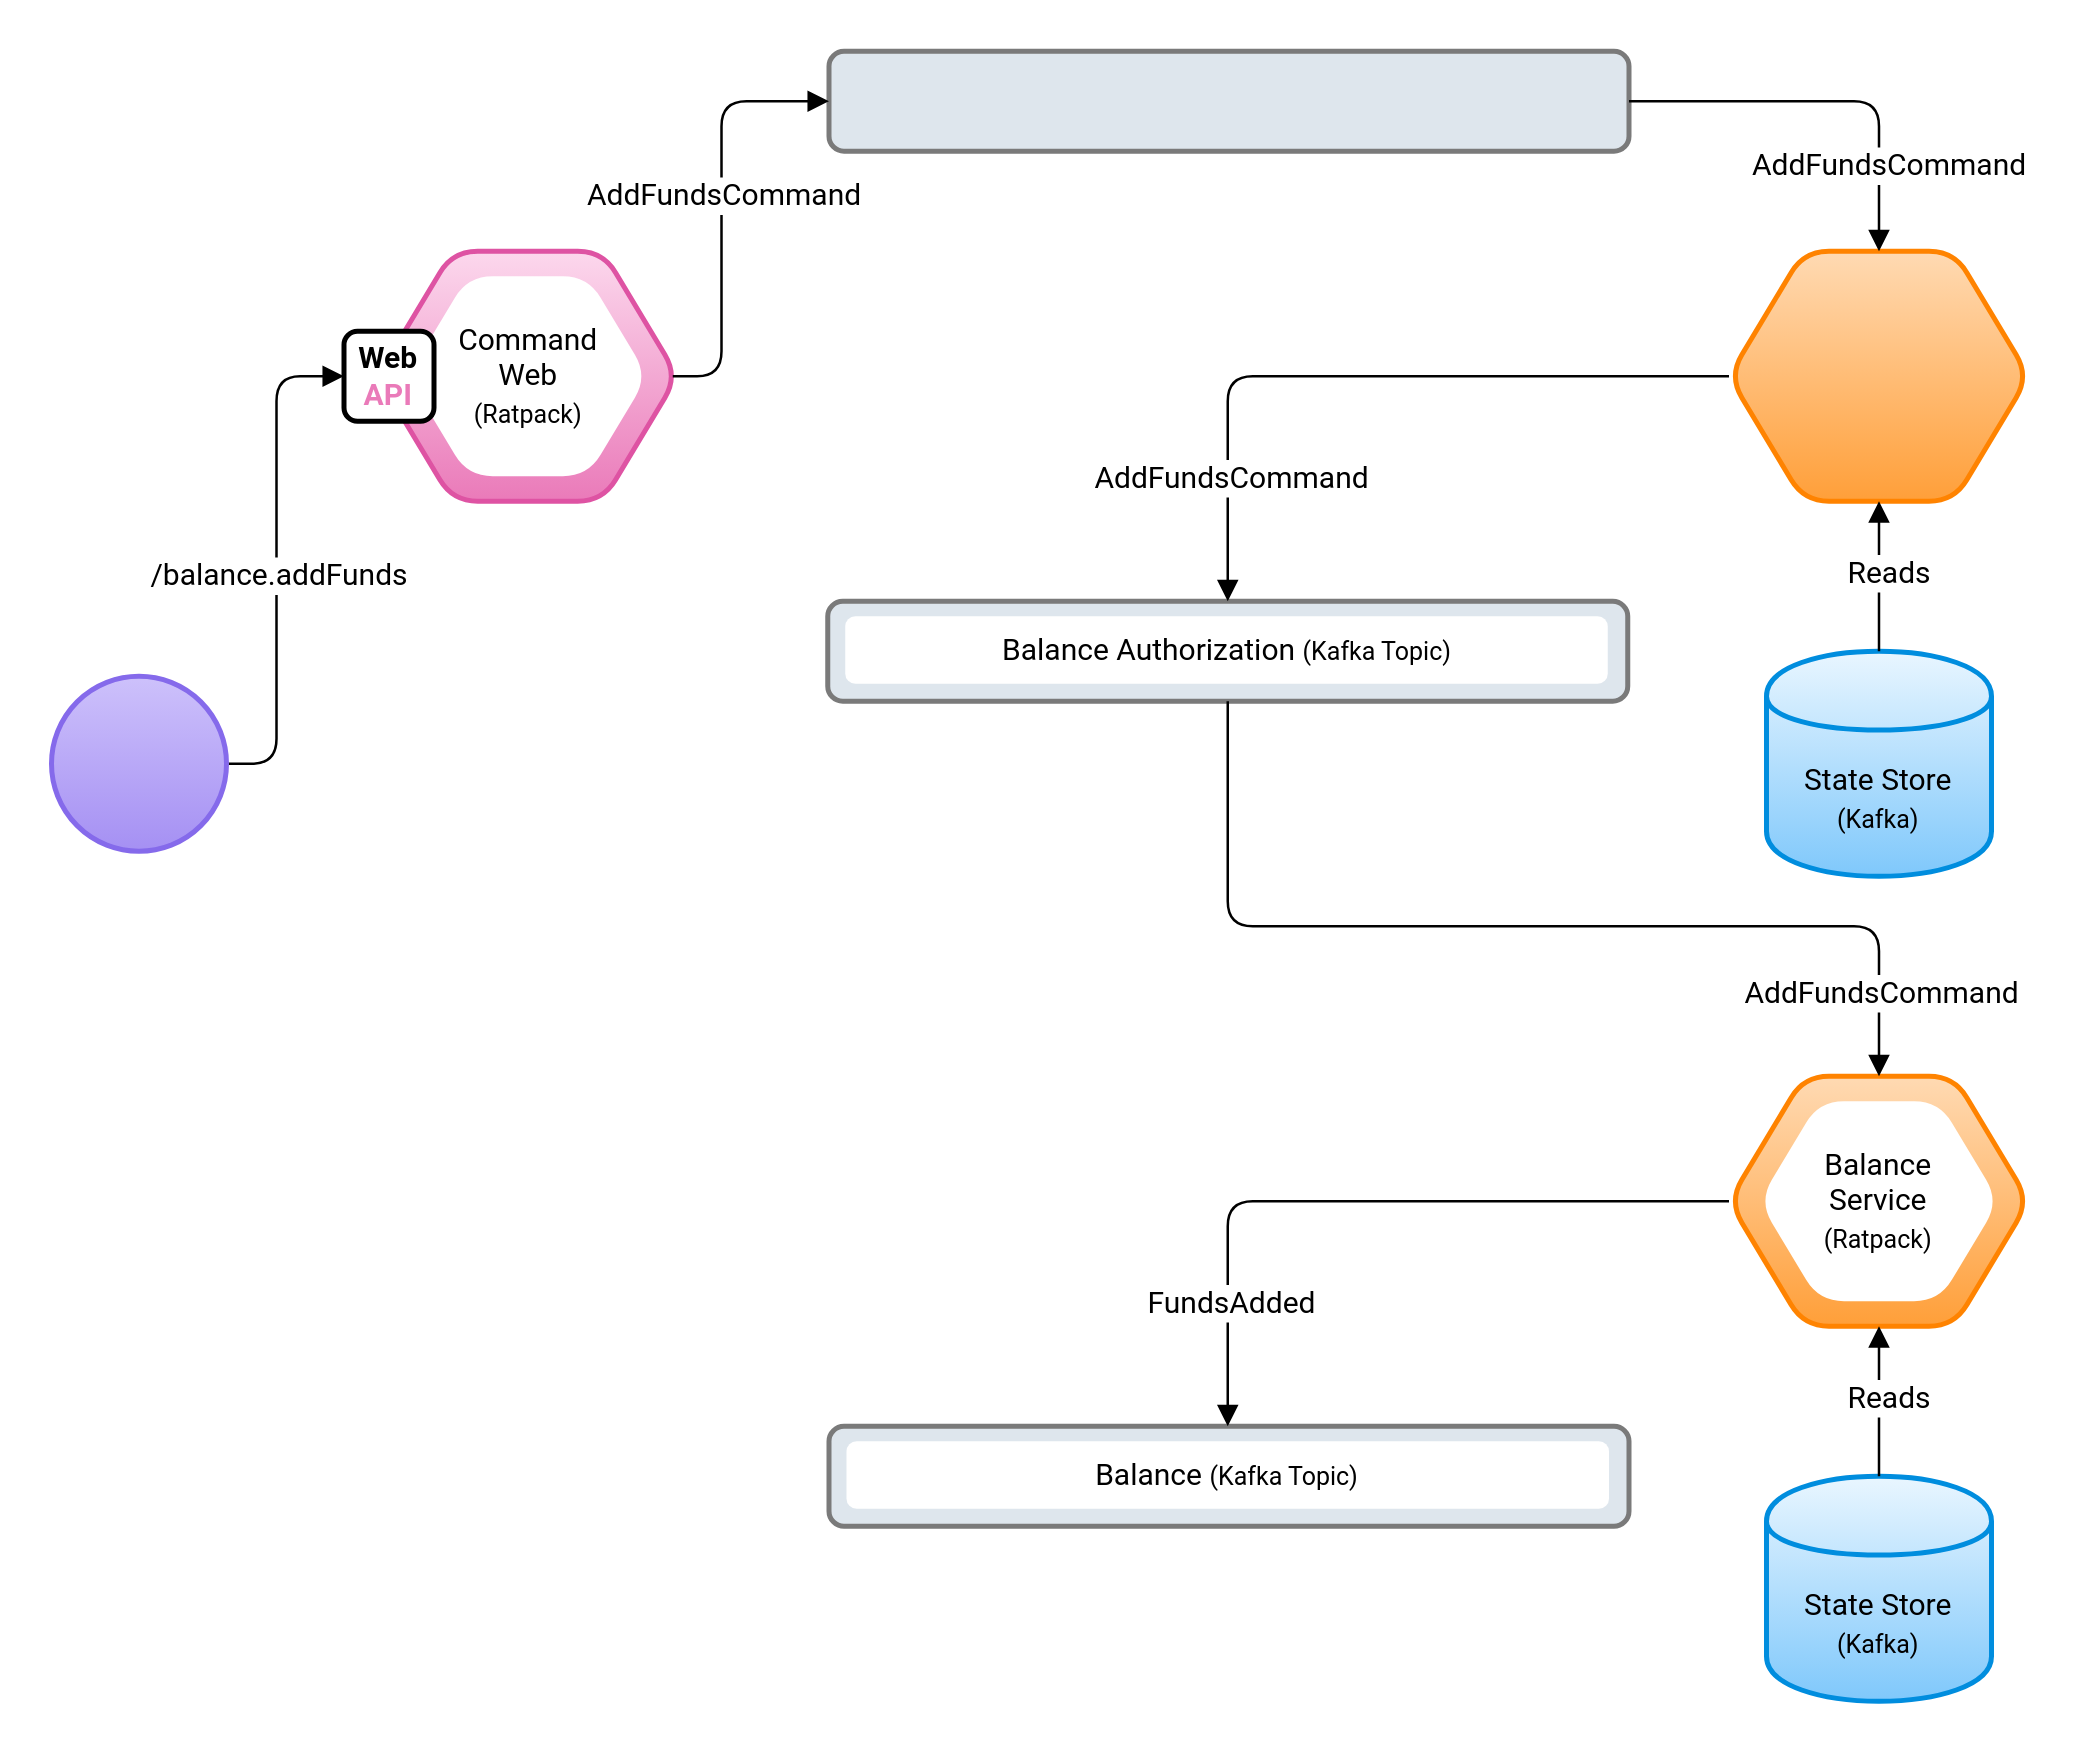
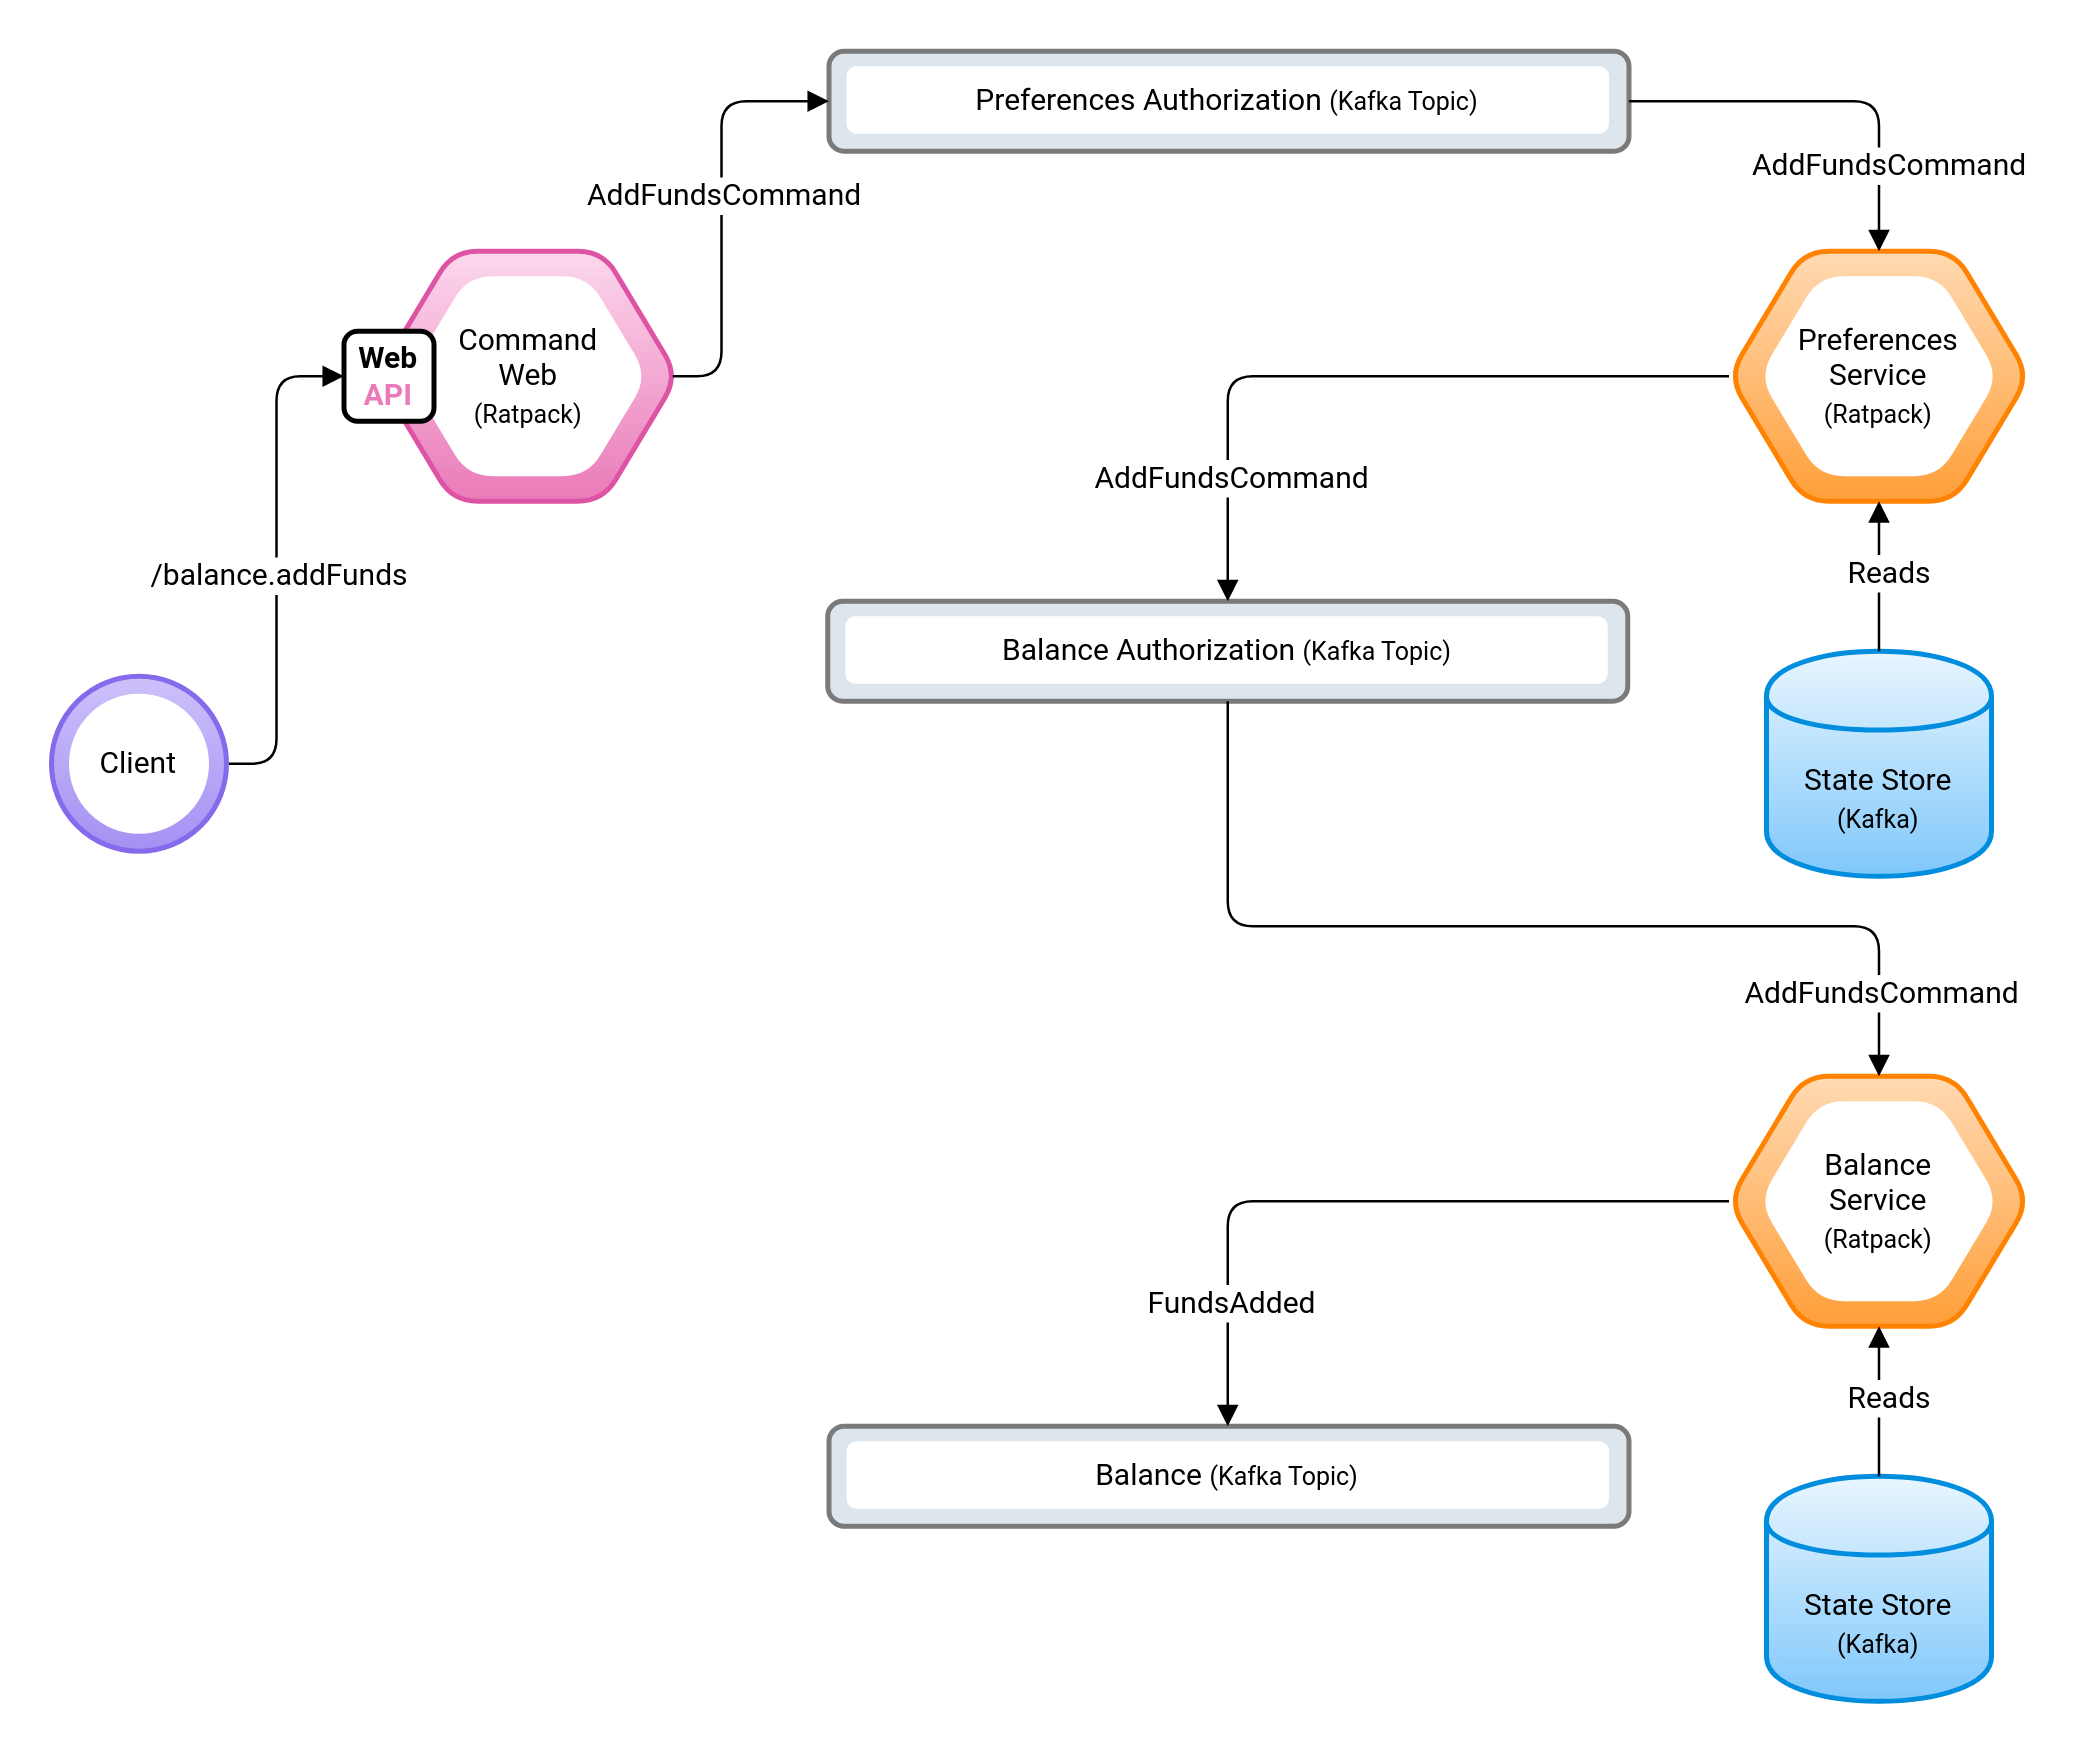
node "Preferences Authorization (Kafka Topic)": added
node "Preferences Service (Ratpack)": added
node "Client": added
